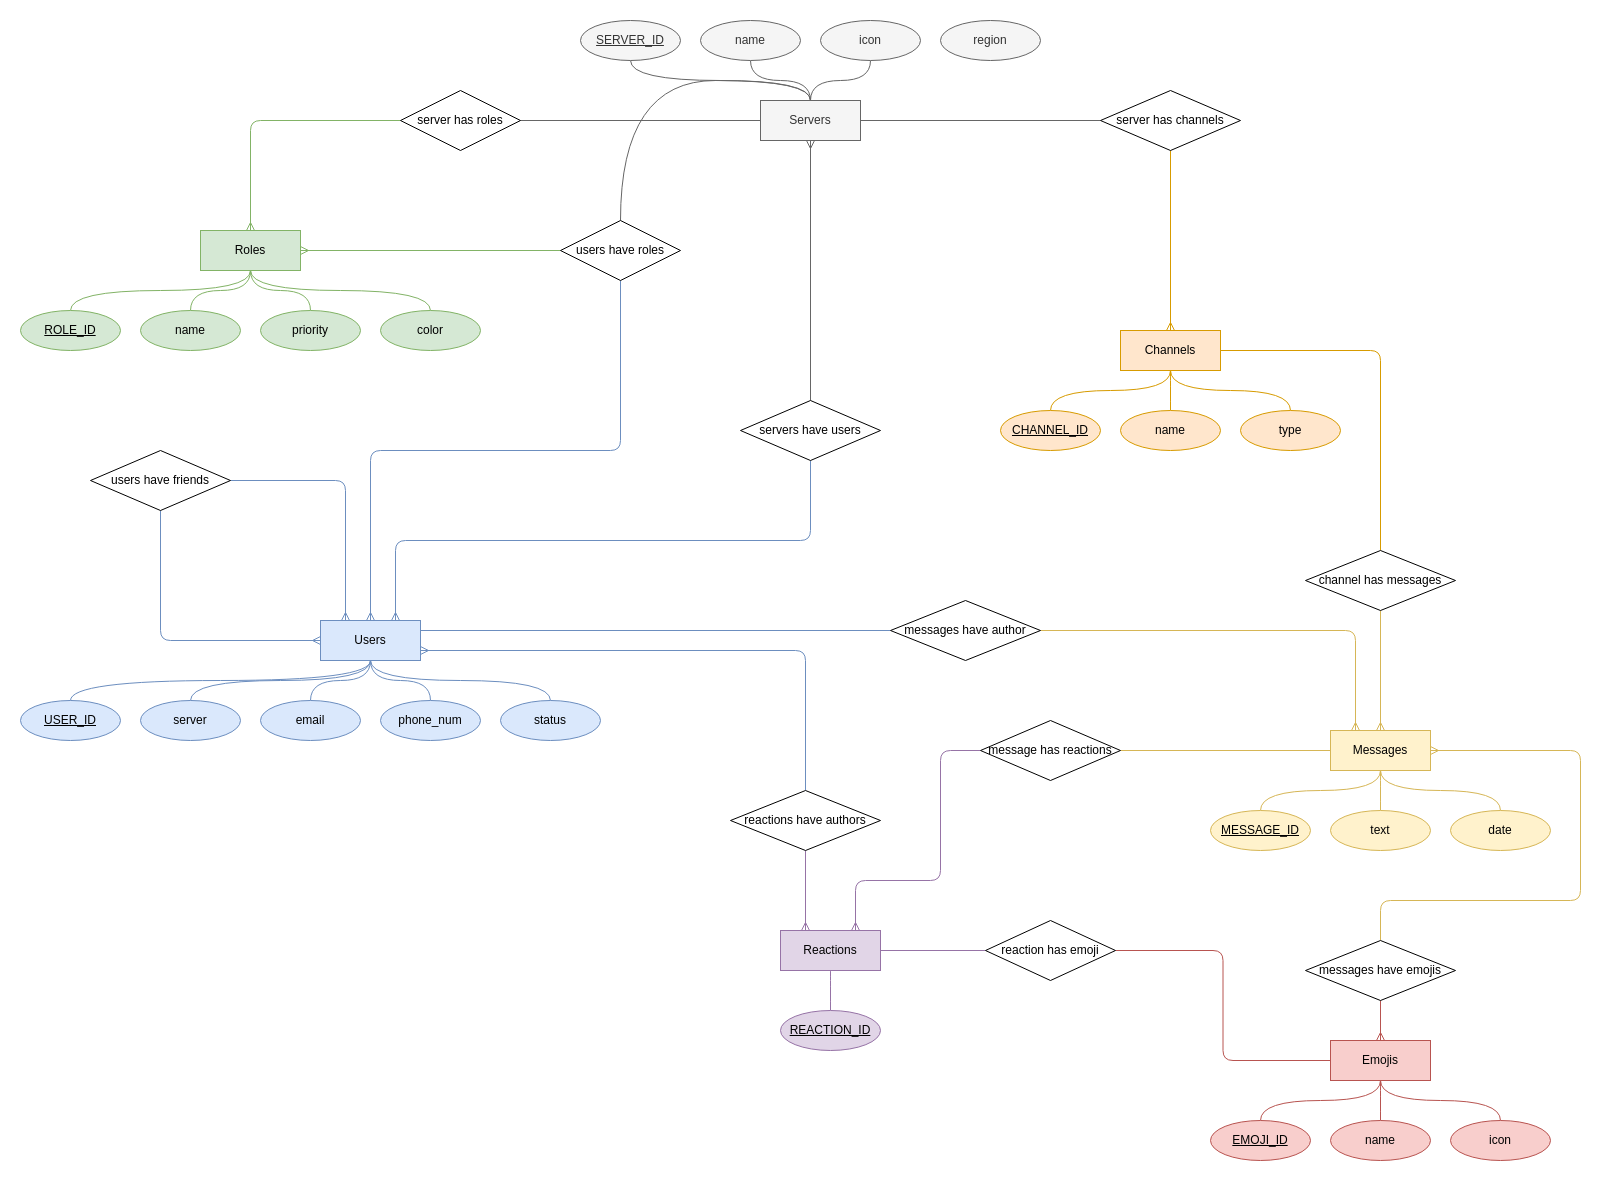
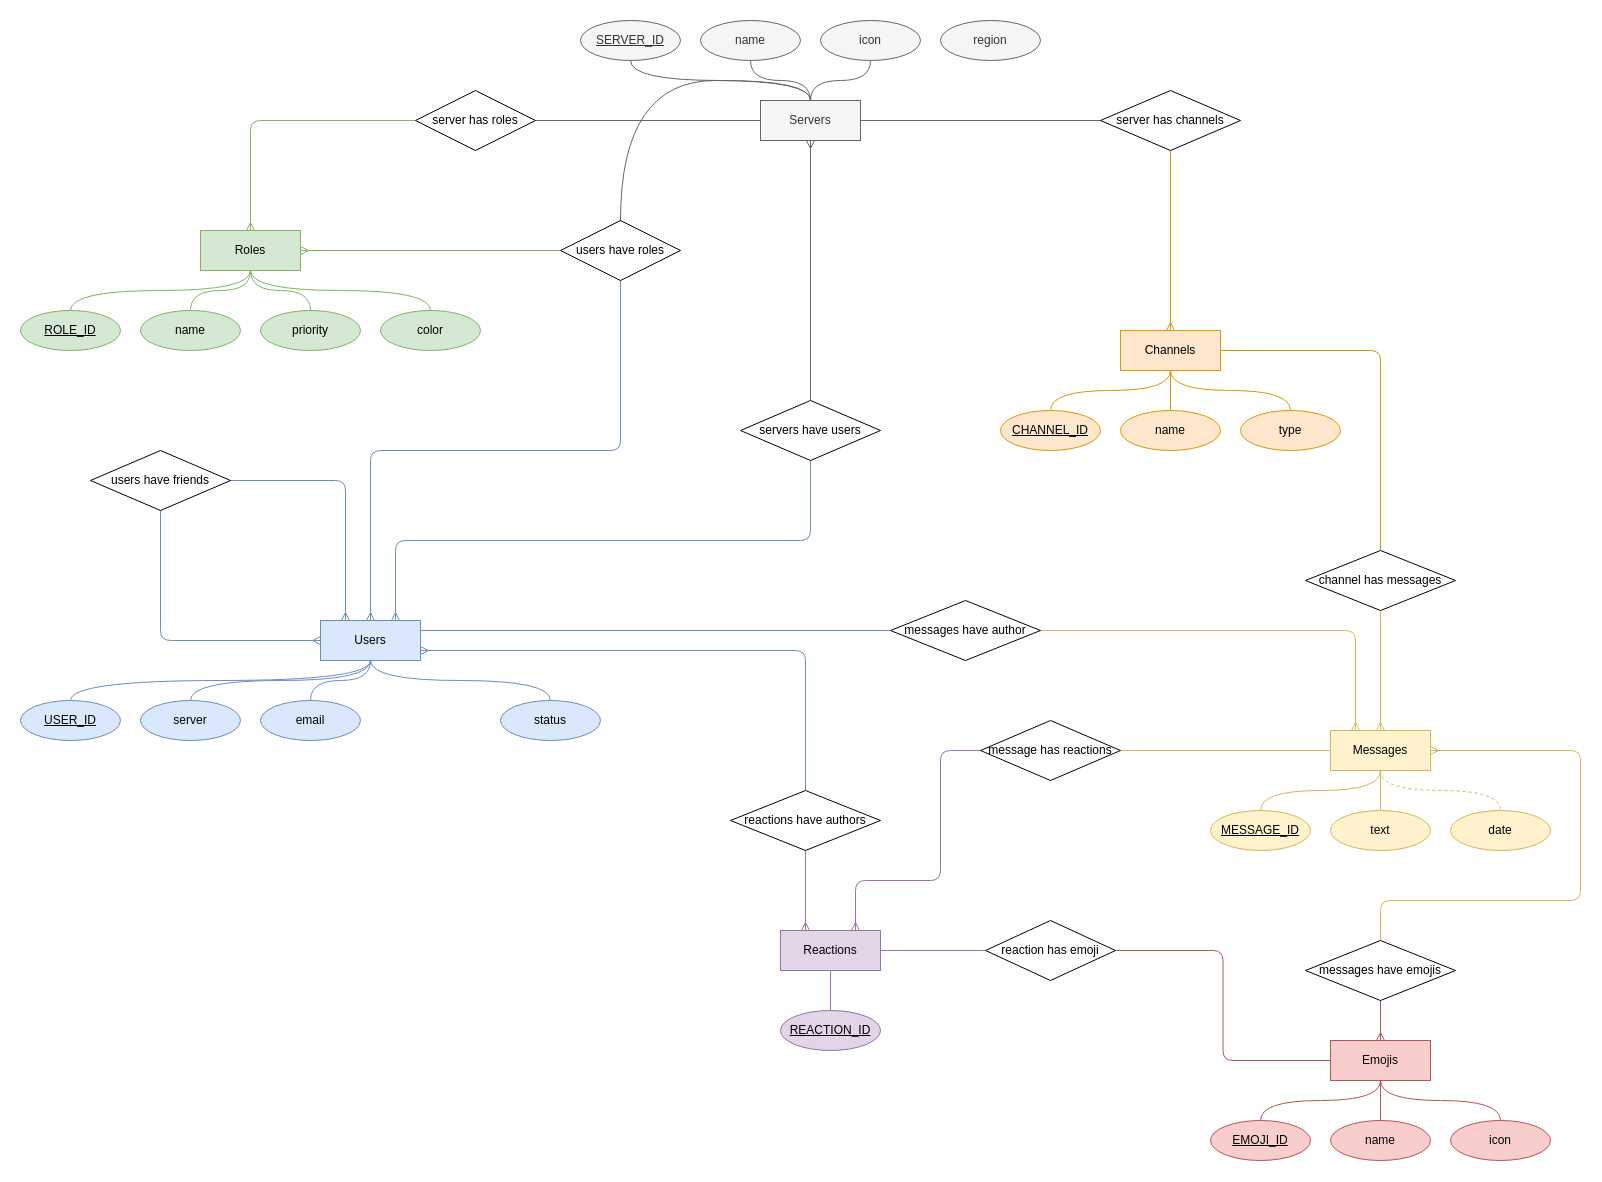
node "server has roles": moved (461, 121) -> (476, 121)
edge "Users" -- "phone_num": removed
node "phone_num": removed
edge "Messages" -- "date": style solid -> dashed
